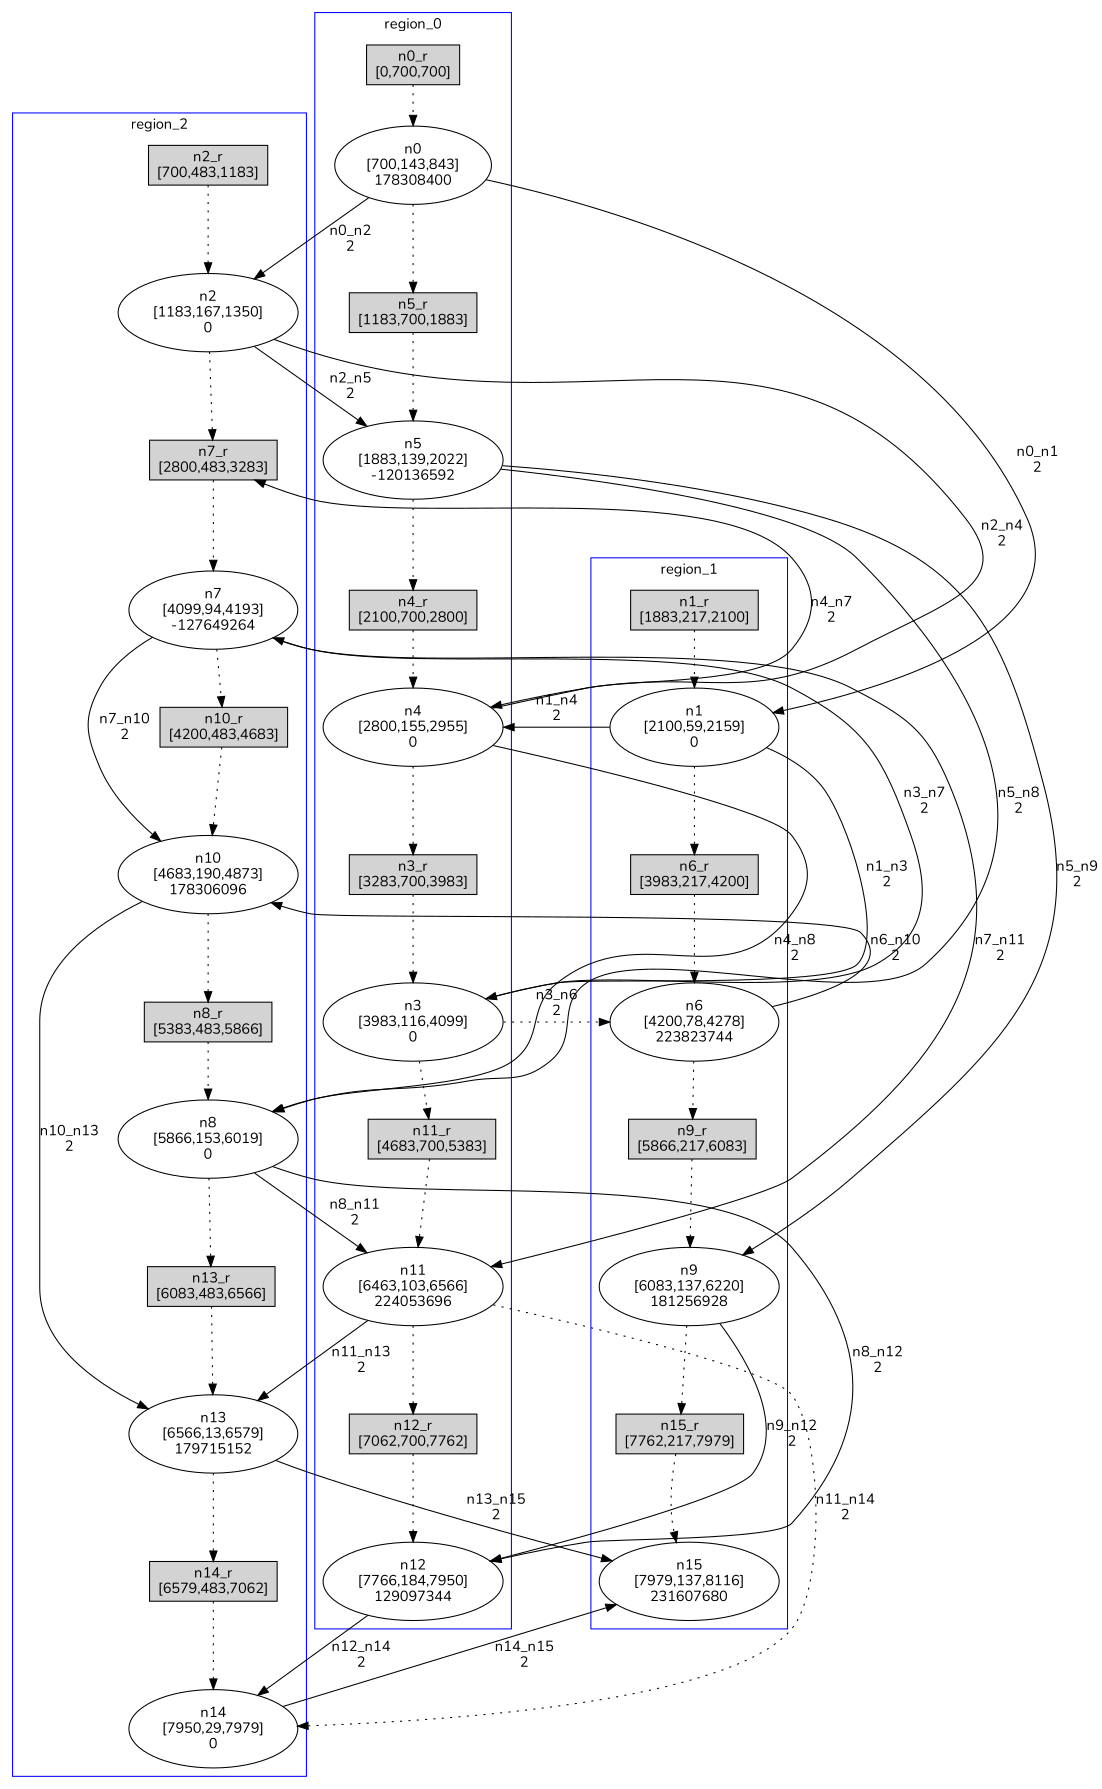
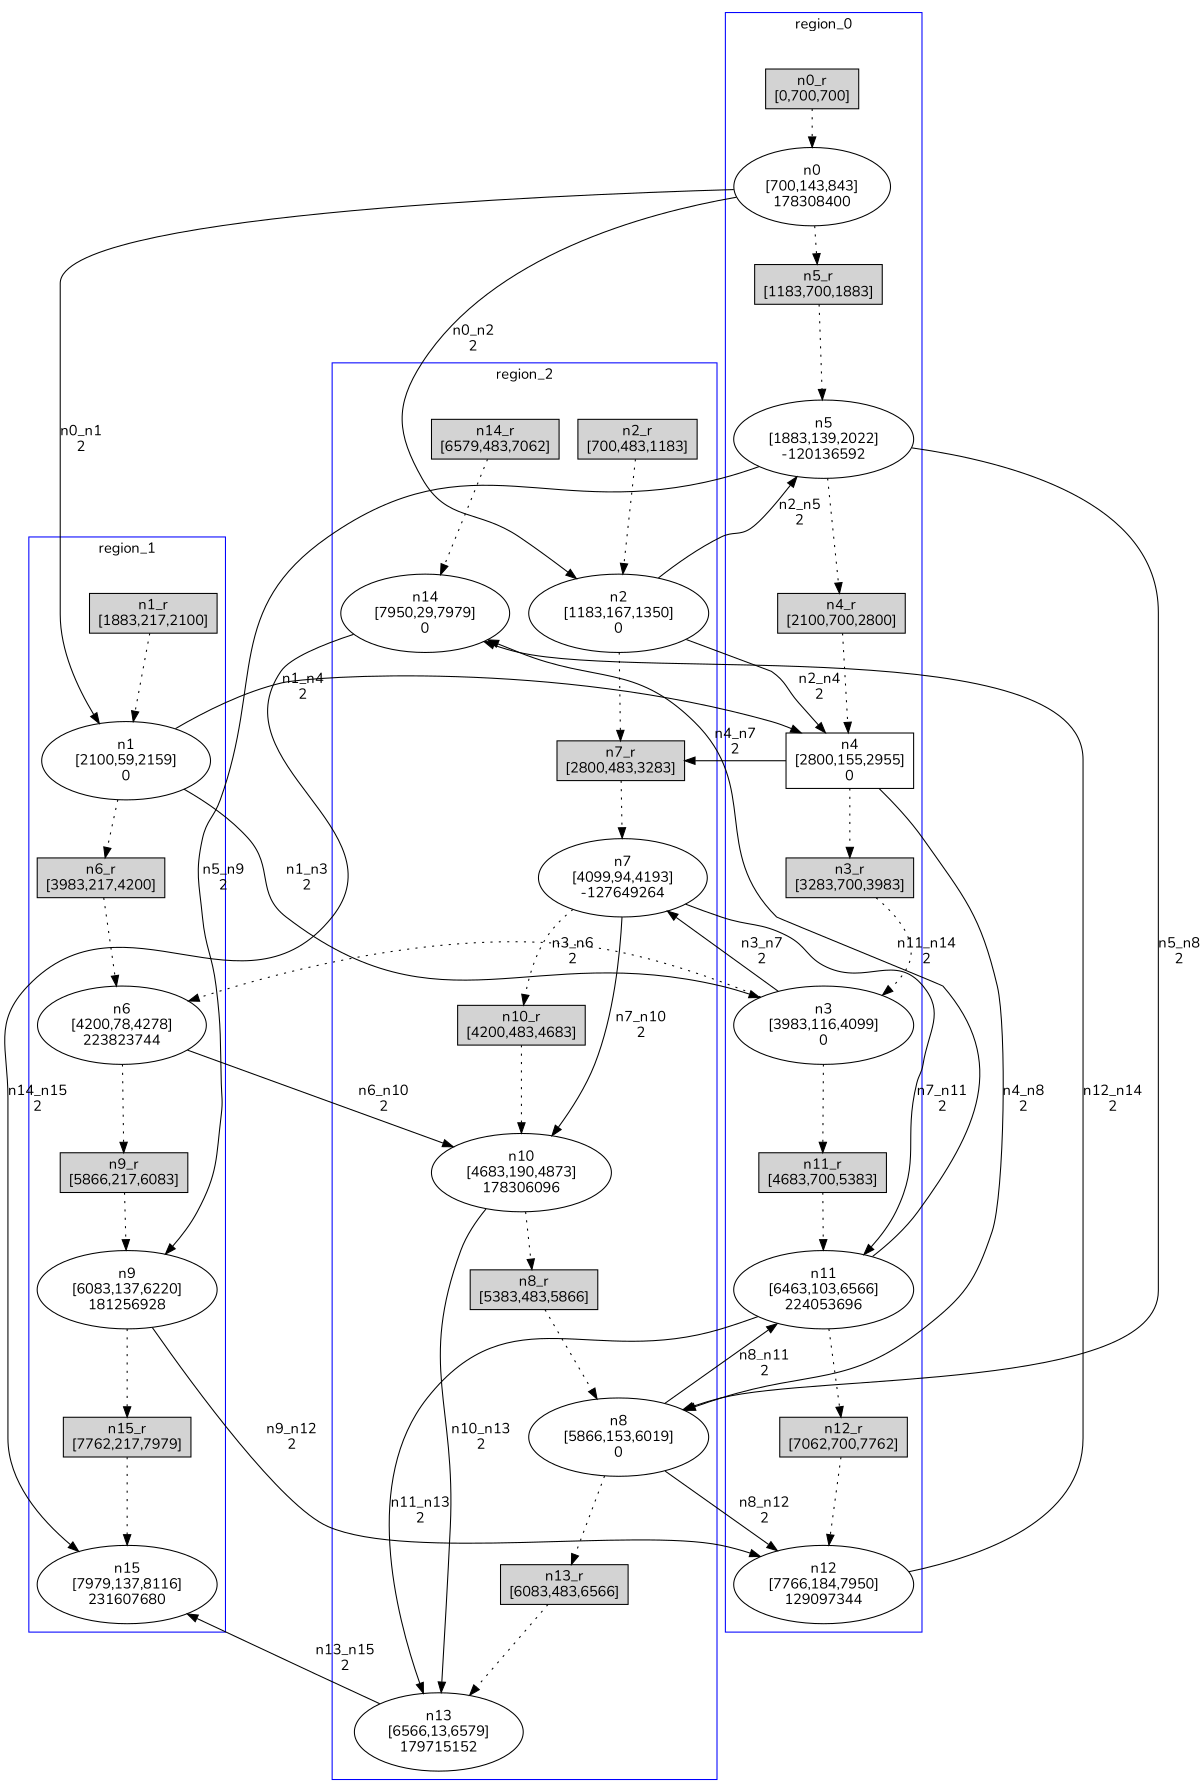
node "n4 [2800,155,2955] 0": shape ellipse -> box
edge "n13 [6566,13,6579] 179715152" -> "n14_r [6579,483,7062]": removed
edge "n11 [6463,103,6566] 224053696" -> "n14 [7950,29,7979] 0": style dotted -> solid
